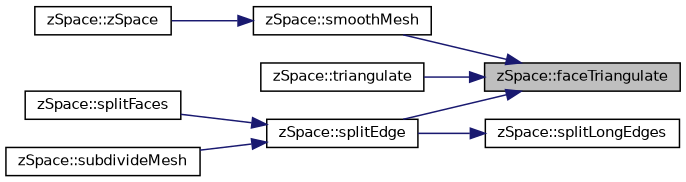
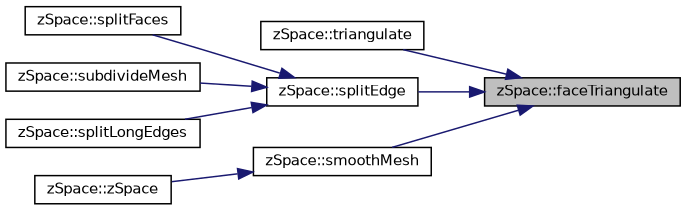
edge "zSpace::splitEdge" -> "zSpace::splitLongEdges": reversed
